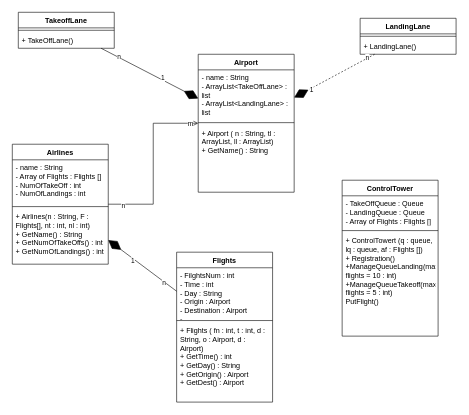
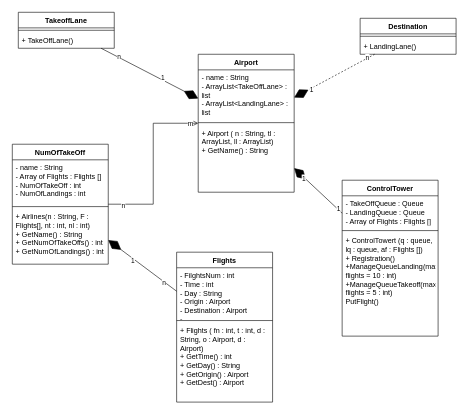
node "LandingLane": label "LandingLane" -> "Destination"
node "Airlines": label "Airlines" -> "NumOfTakeOff"
edge "ControlTower" -> "Airport": added, labels "1", "1"
